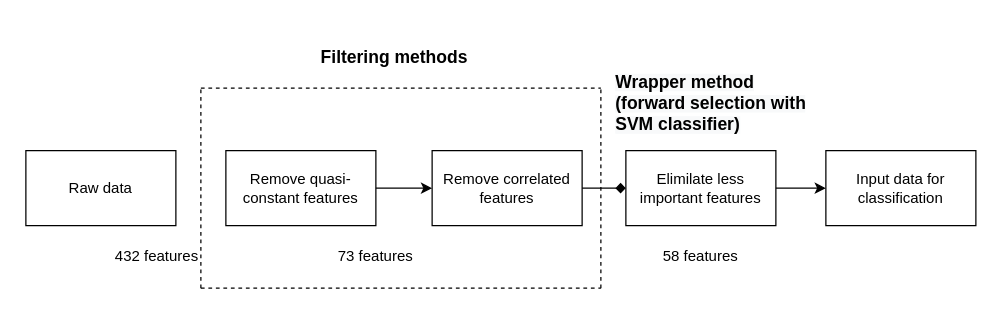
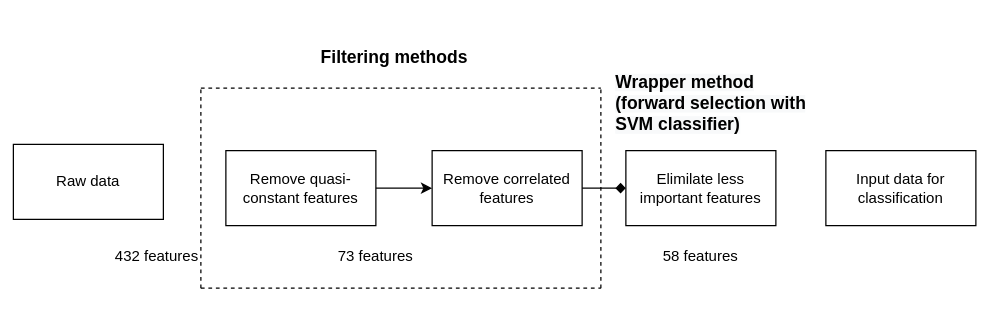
node "Raw data": moved (101, 188) -> (88, 182)
edge "Elimilate less important features" -> "Input data for classification": removed
